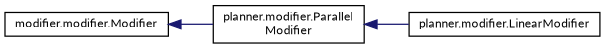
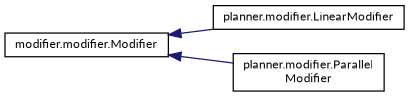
edge "planner.modifier.LinearModifier" -> "planner.modifier.Parallel Modifier": now "planner.modifier.LinearModifier" -> "modifier.modifier.Modifier"
